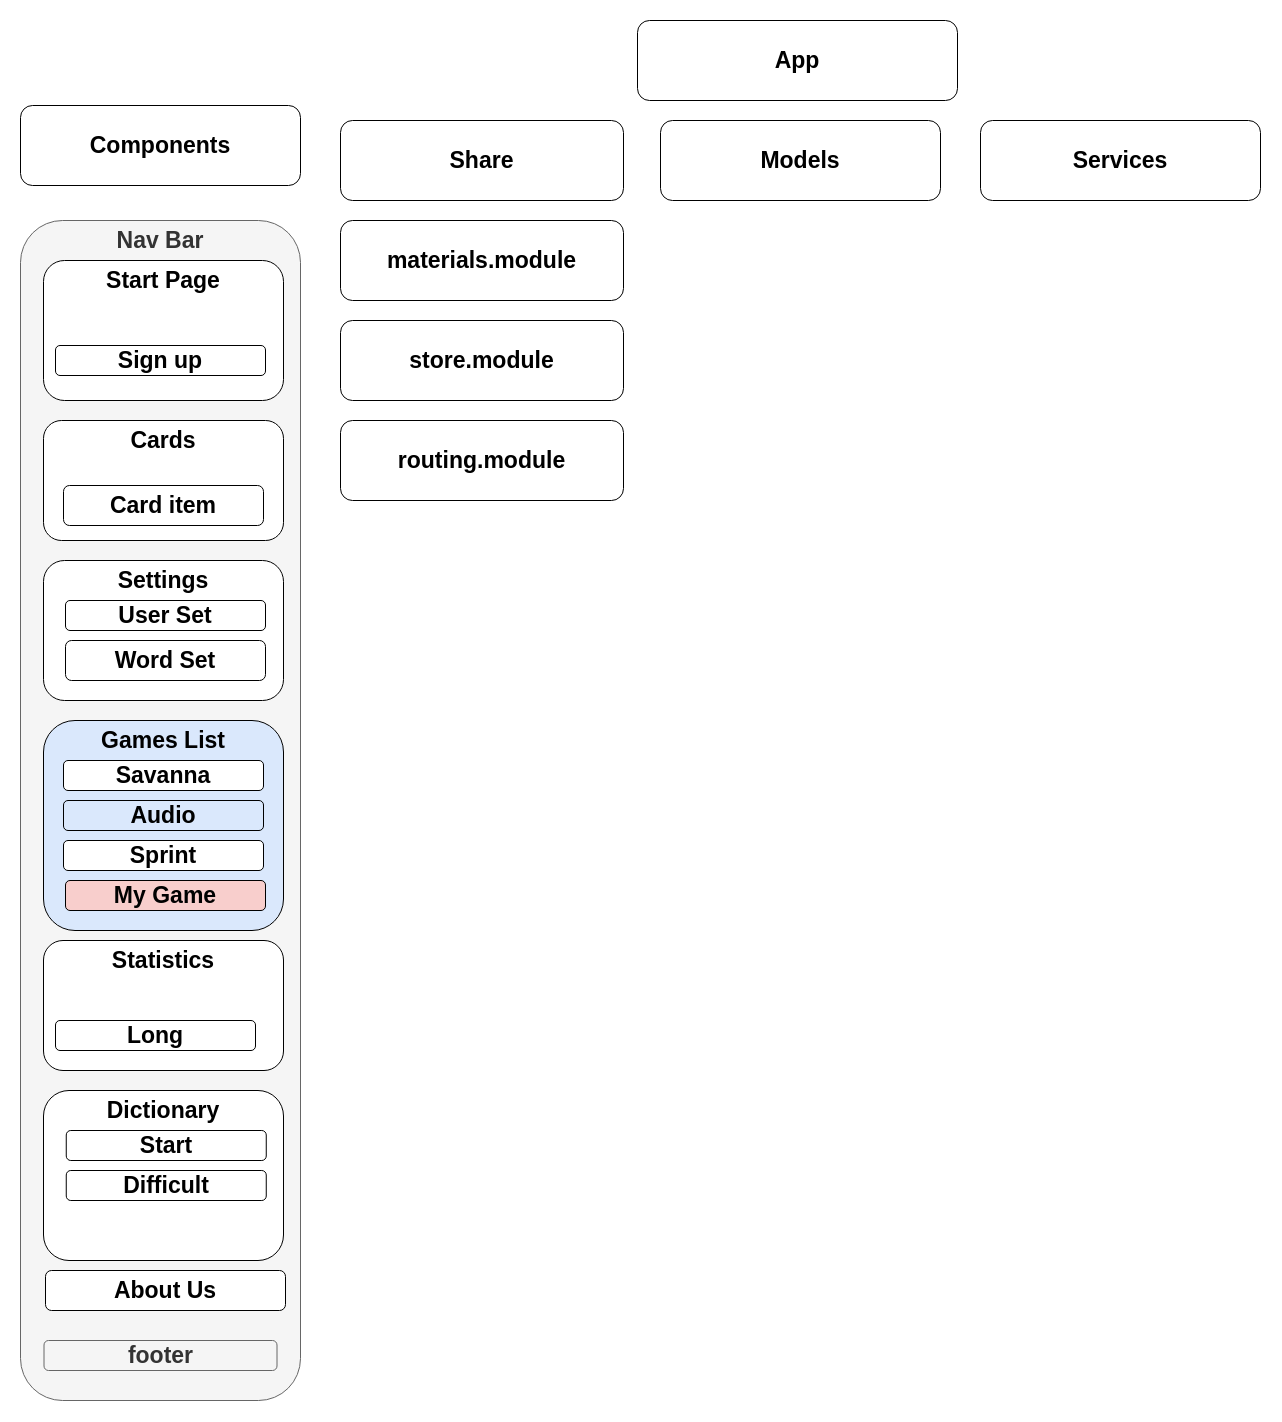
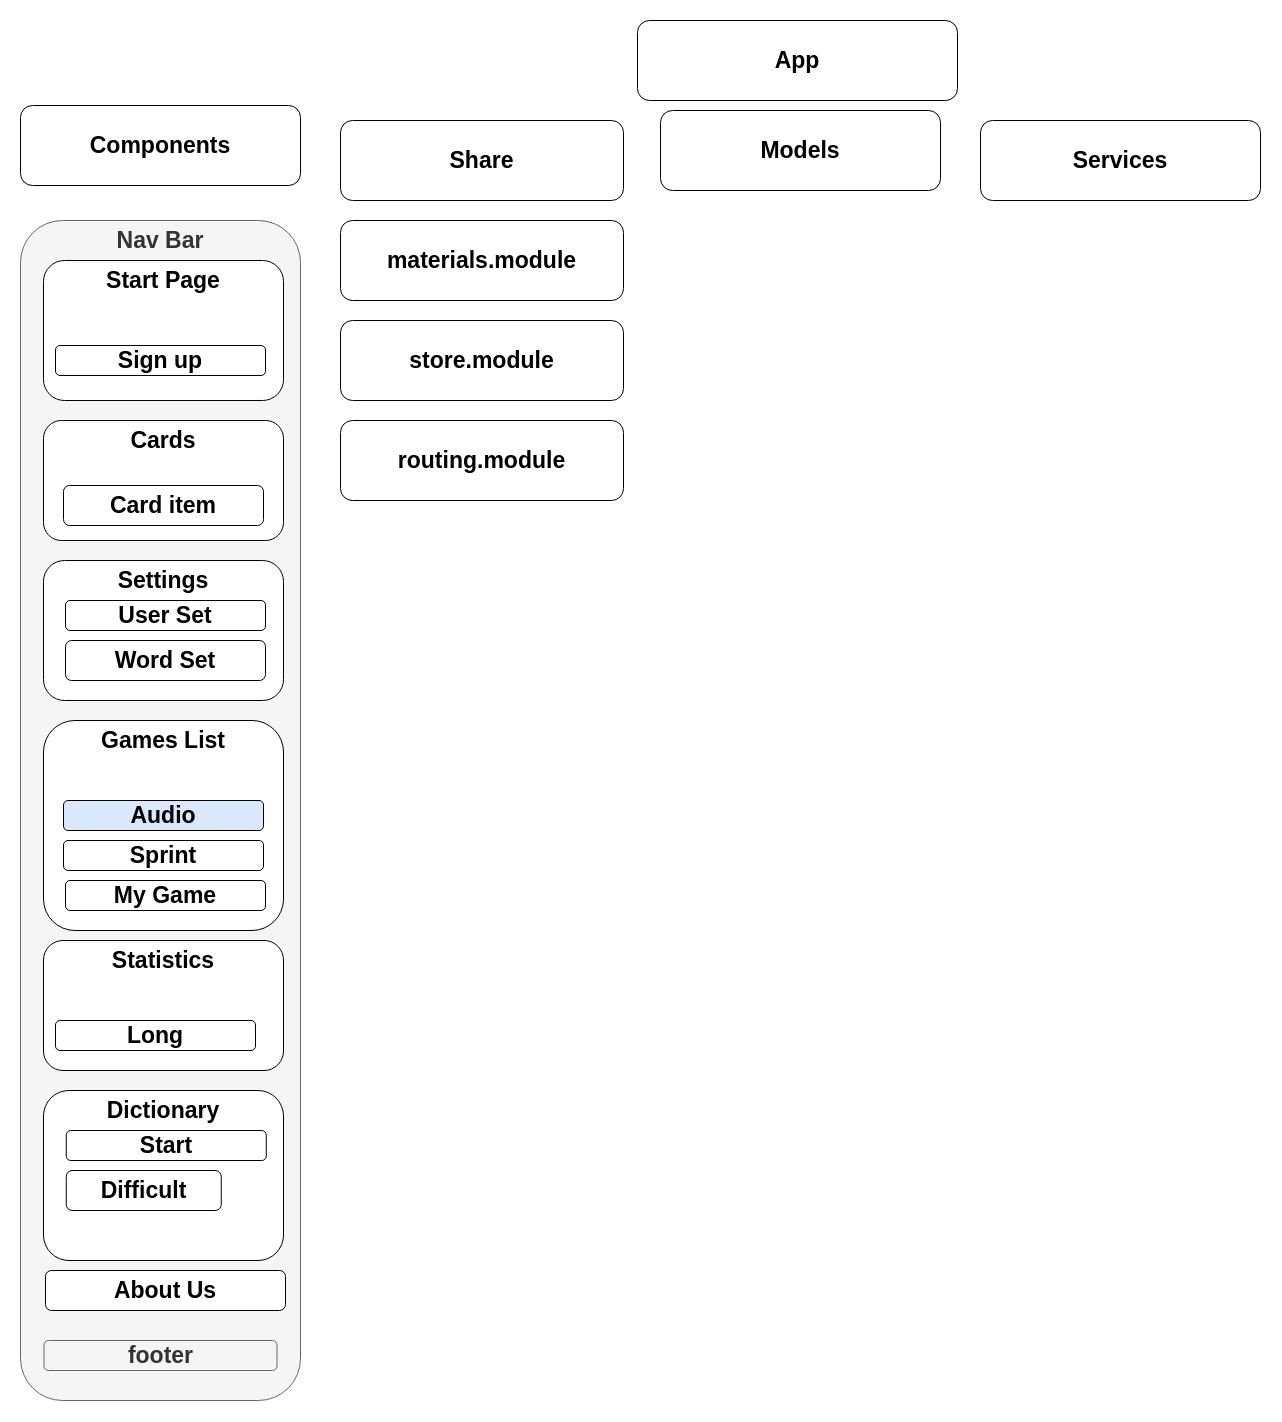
node "Models": moved (801, 161) -> (801, 151)
node "Games List": fillcolor #dae8fc -> #ffffff
node "Savanna": removed
node "My Game": fillcolor #f8cecc -> #ffffff
node "Difficult": size 200x30 -> 155x40
